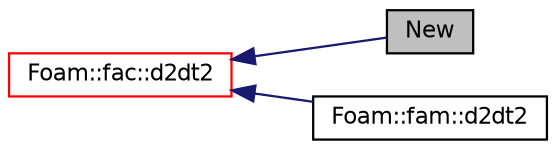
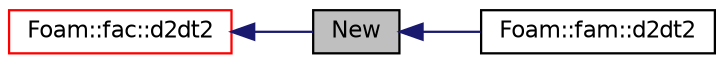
edge "Foam::fam::d2dt2" -> "Foam::fac::d2dt2": now "Foam::fam::d2dt2" -> "New"
